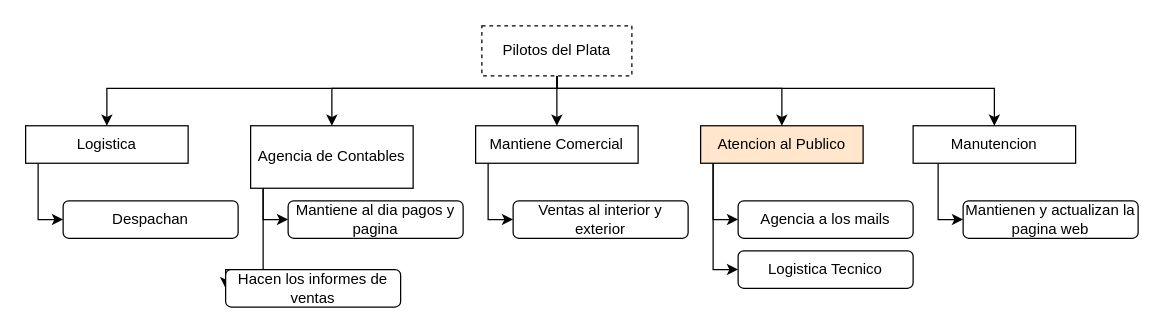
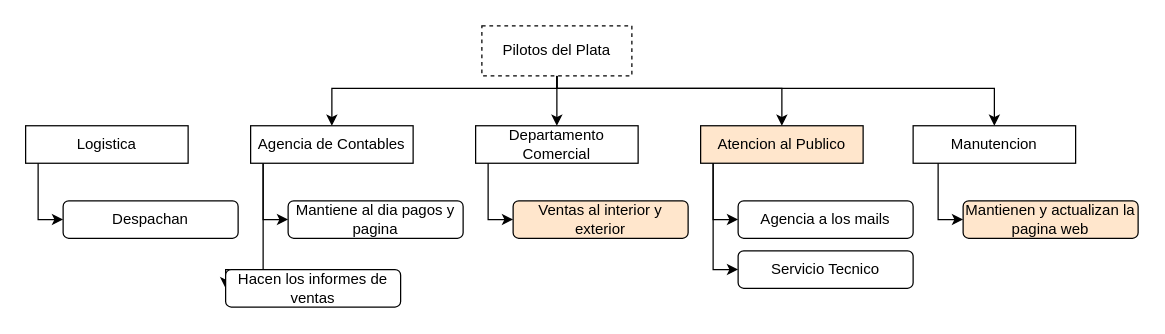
edge "Pilotos del Plata" -> "Logistica": removed
node "Mantiene Comercial": label "Mantiene Comercial" -> "Departamento Comercial"
node "Agencia de Contables": size 163x63 -> 163x38
node "Ventas al interior y exterior": fillcolor #ffffff -> #ffe6cc
node "Mantienen y actualizan la pagina web": fillcolor #ffffff -> #ffe6cc
node "Logistica Tecnico": label "Logistica Tecnico" -> "Servicio Tecnico"
